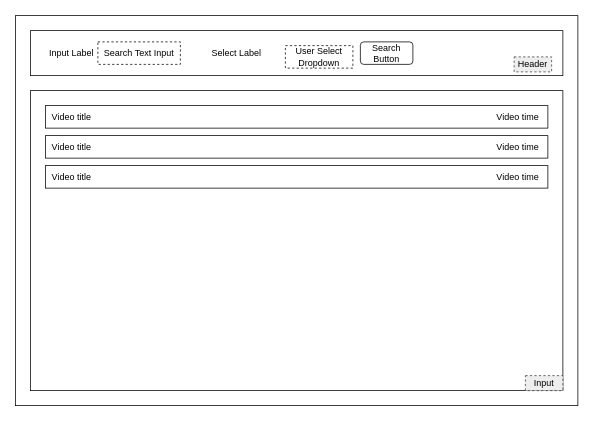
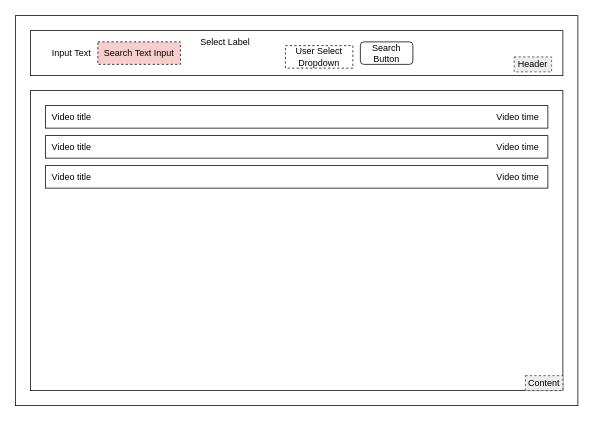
node "Input Label": label "Input Label" -> "Input Text"
node "Search Text Input": fillcolor #ffffff -> #f8cecc
node "Select Label": moved (237, 53) -> (225, 42)
node "Input": label "Input" -> "Content"
